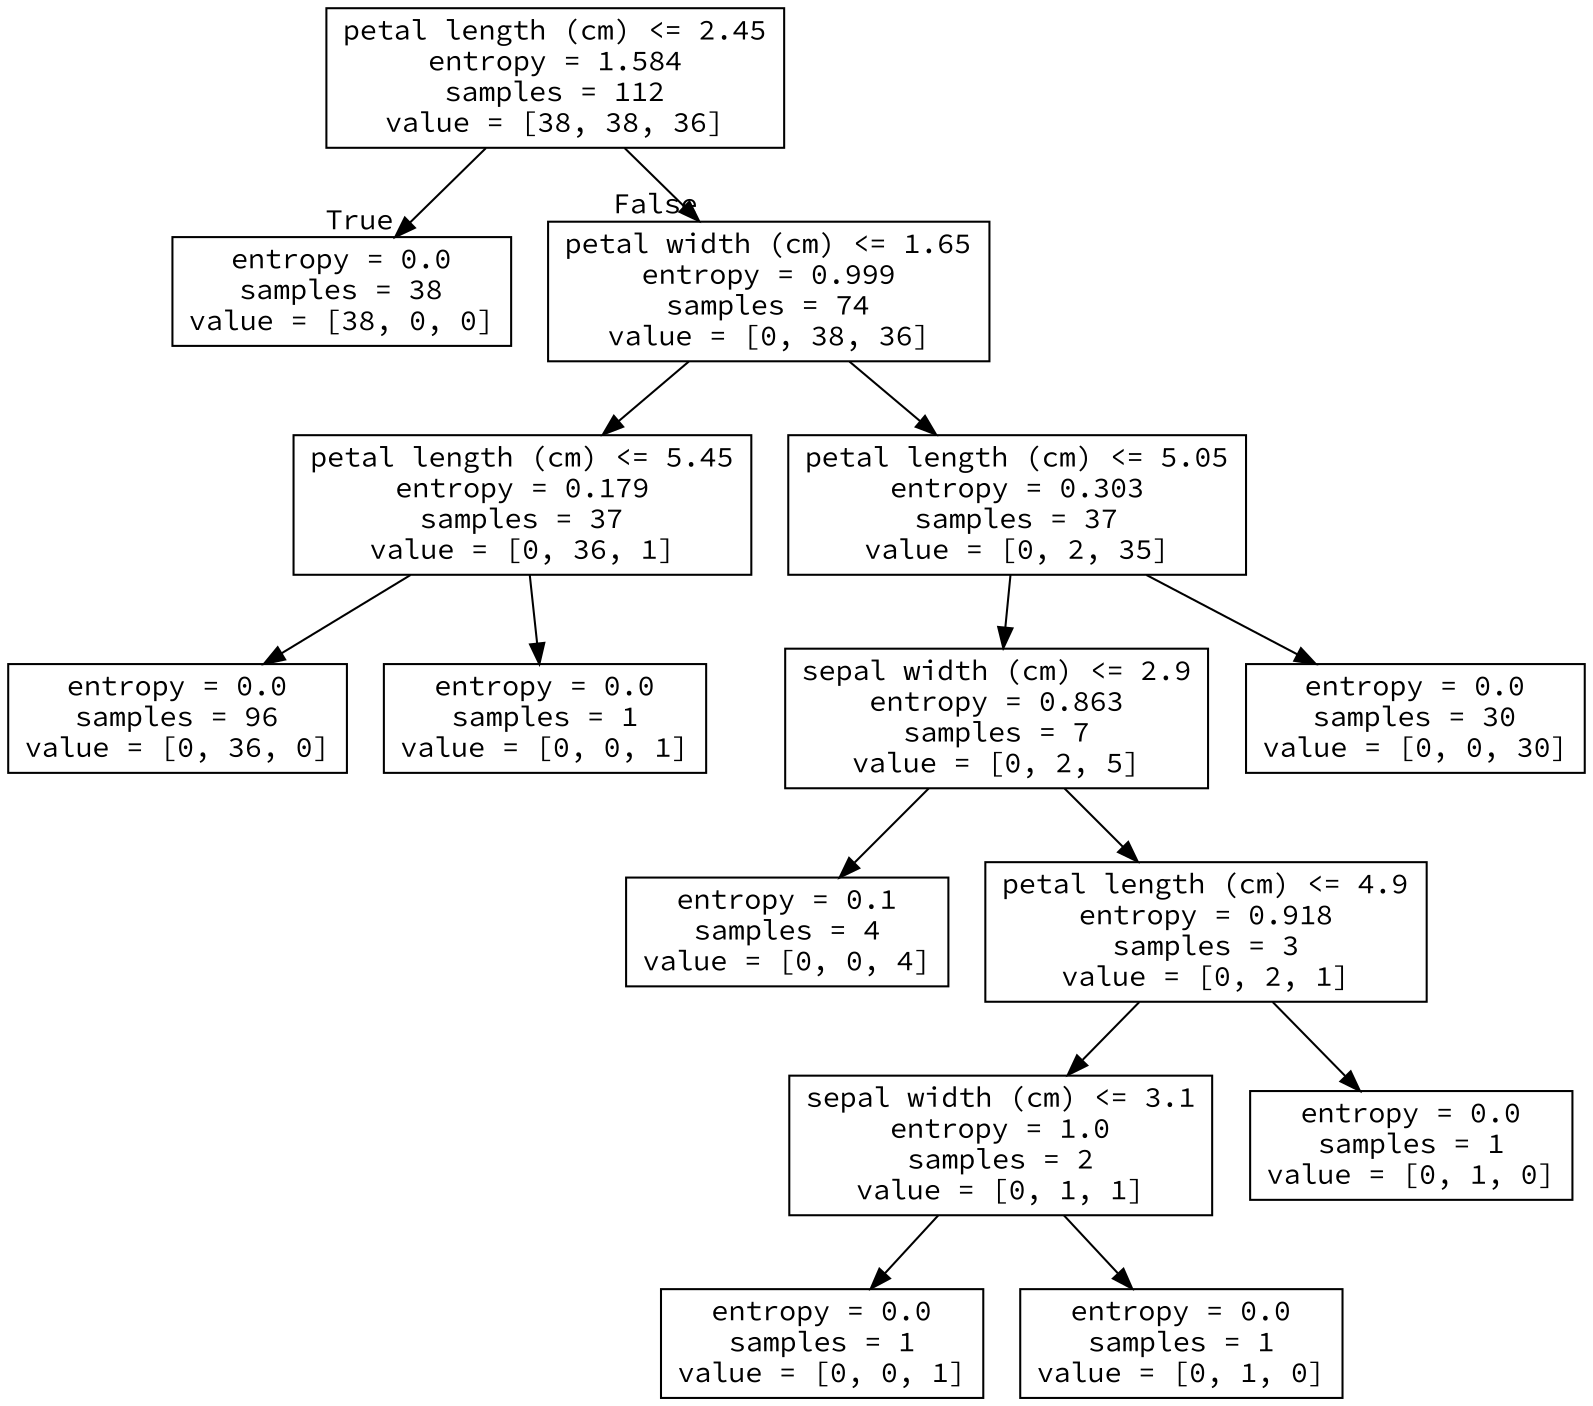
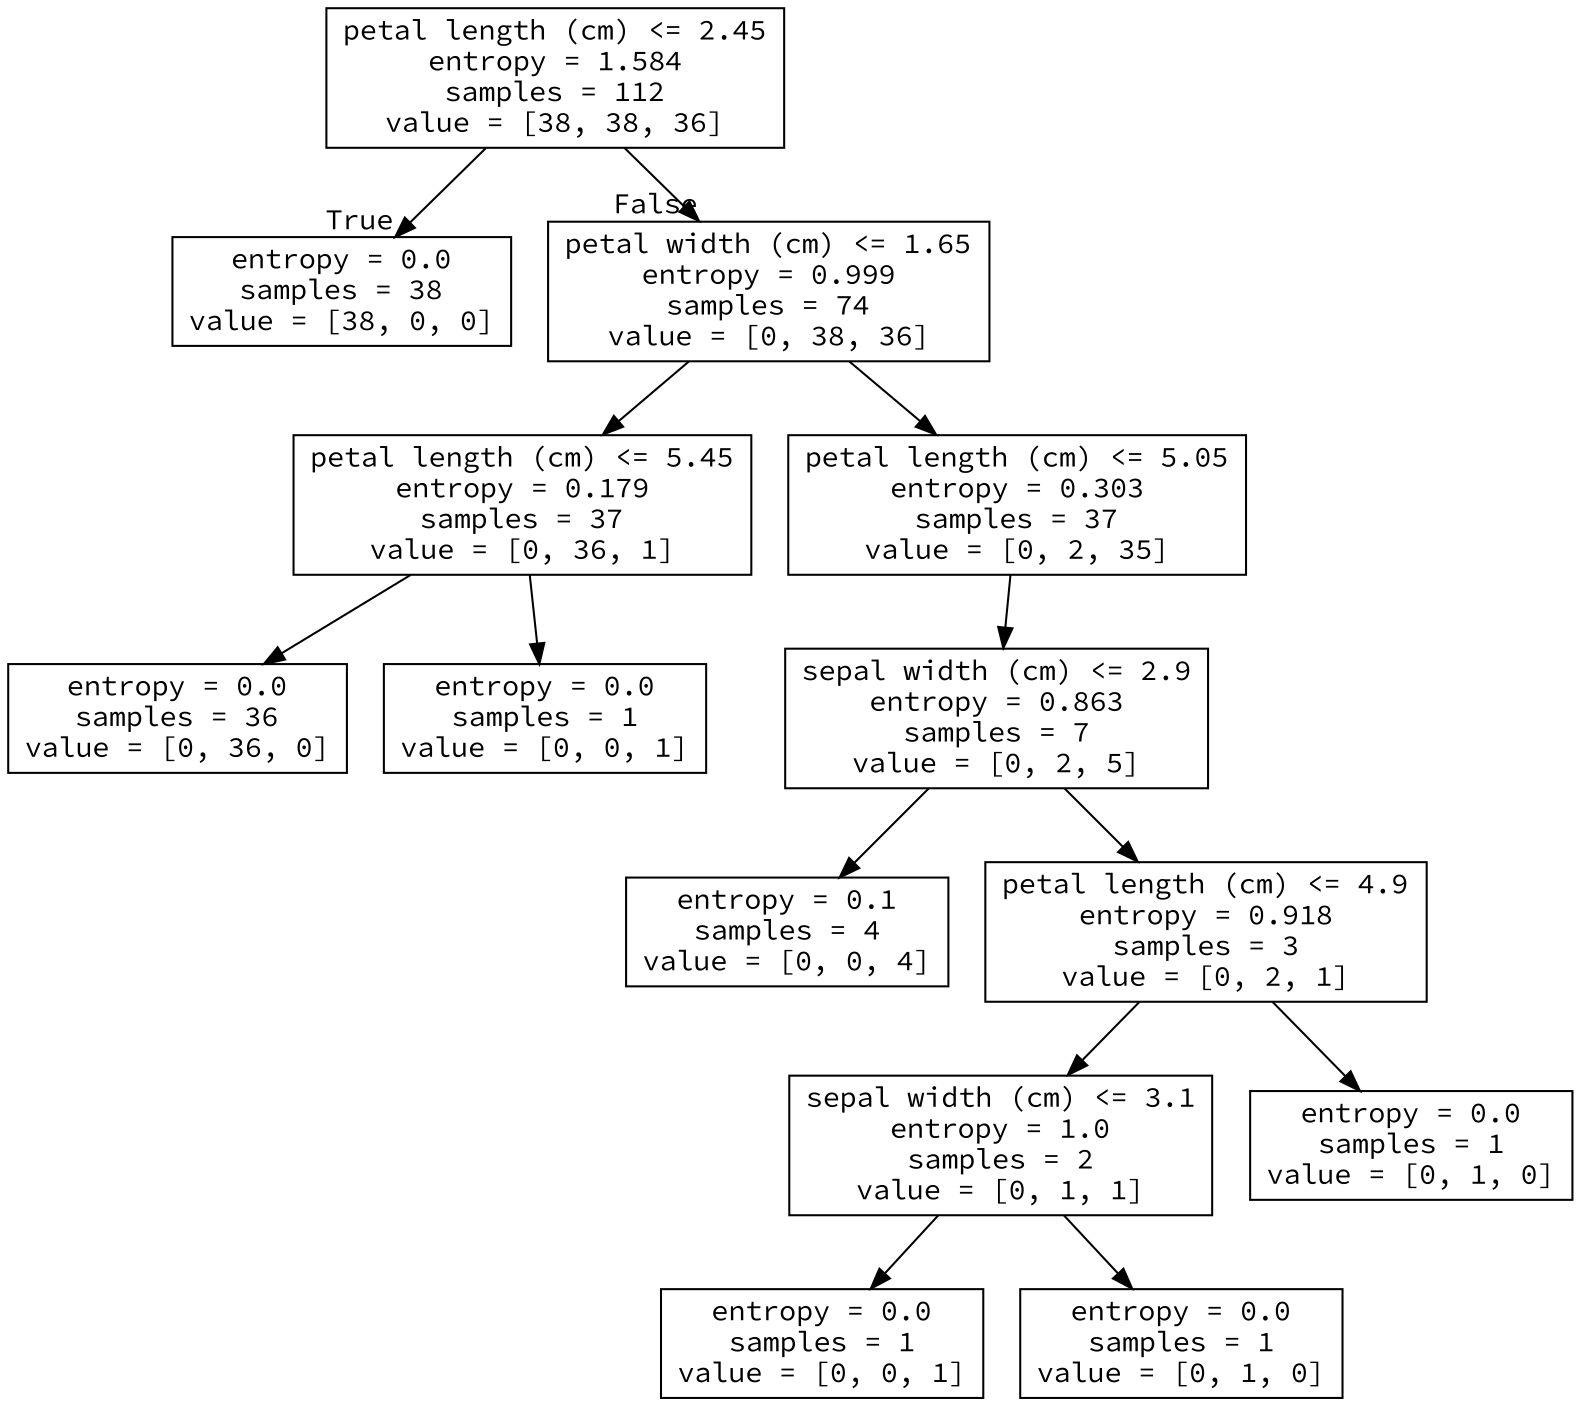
node "entropy = 0.0 samples = 96 value = [0, 36, 0]": label "entropy = 0.0 samples = 96 value = [0, 36, 0]" -> "entropy = 0.0 samples = 36 value = [0, 36, 0]"
node "entropy = 0.0 samples = 30 value = [0, 0, 30]": removed
